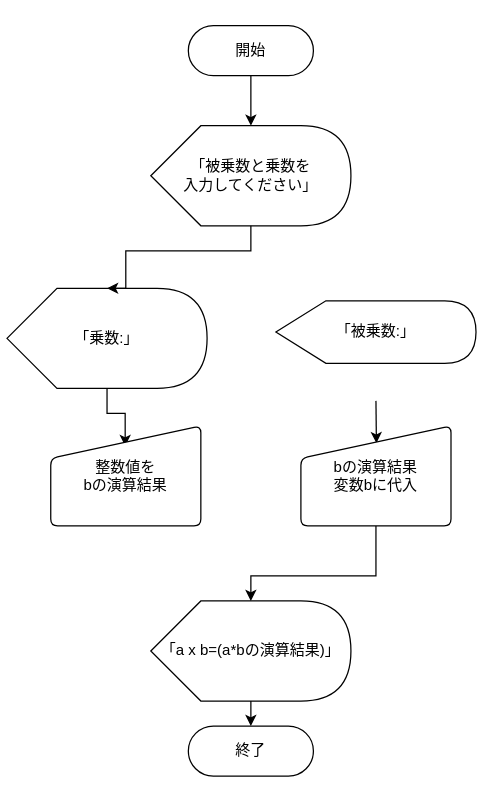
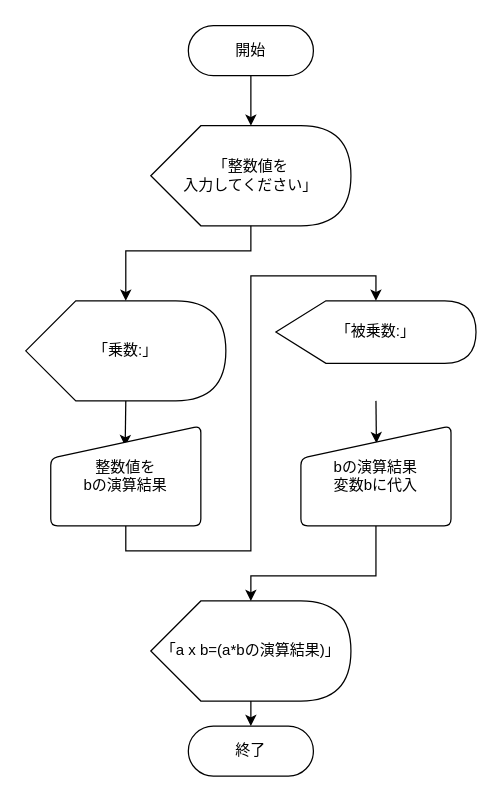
node "「被乗数と乗数を 入力してください」": label "「被乗数と乗数を 入力してください」" -> "「整数値を 入力してください」"
node "「乗数:」": moved (107, 338) -> (126, 351)
edge "整数値を bの演算結果" -> "「被乗数:」": added
